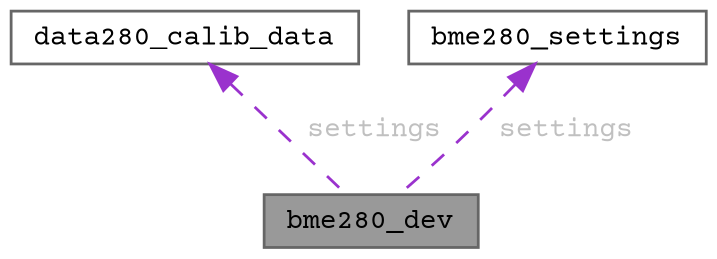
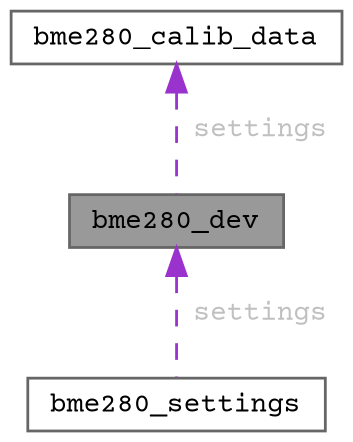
node "data280_calib_data": label "data280_calib_data" -> "bme280_calib_data"
edge "bme280_dev" -> "bme280_settings": reversed
